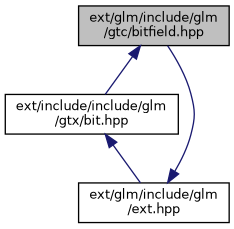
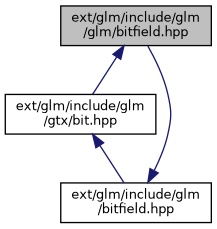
node "ext/glm/include/glm /gtc/bitfield.hpp": label "ext/glm/include/glm /gtc/bitfield.hpp" -> "ext/glm/include/glm /glm/bitfield.hpp"
node "ext/include/include/glm /gtx/bit.hpp": label "ext/include/include/glm /gtx/bit.hpp" -> "ext/glm/include/glm /gtx/bit.hpp"
node "ext/glm/include/glm /ext.hpp": label "ext/glm/include/glm /ext.hpp" -> "ext/glm/include/glm /bitfield.hpp"
